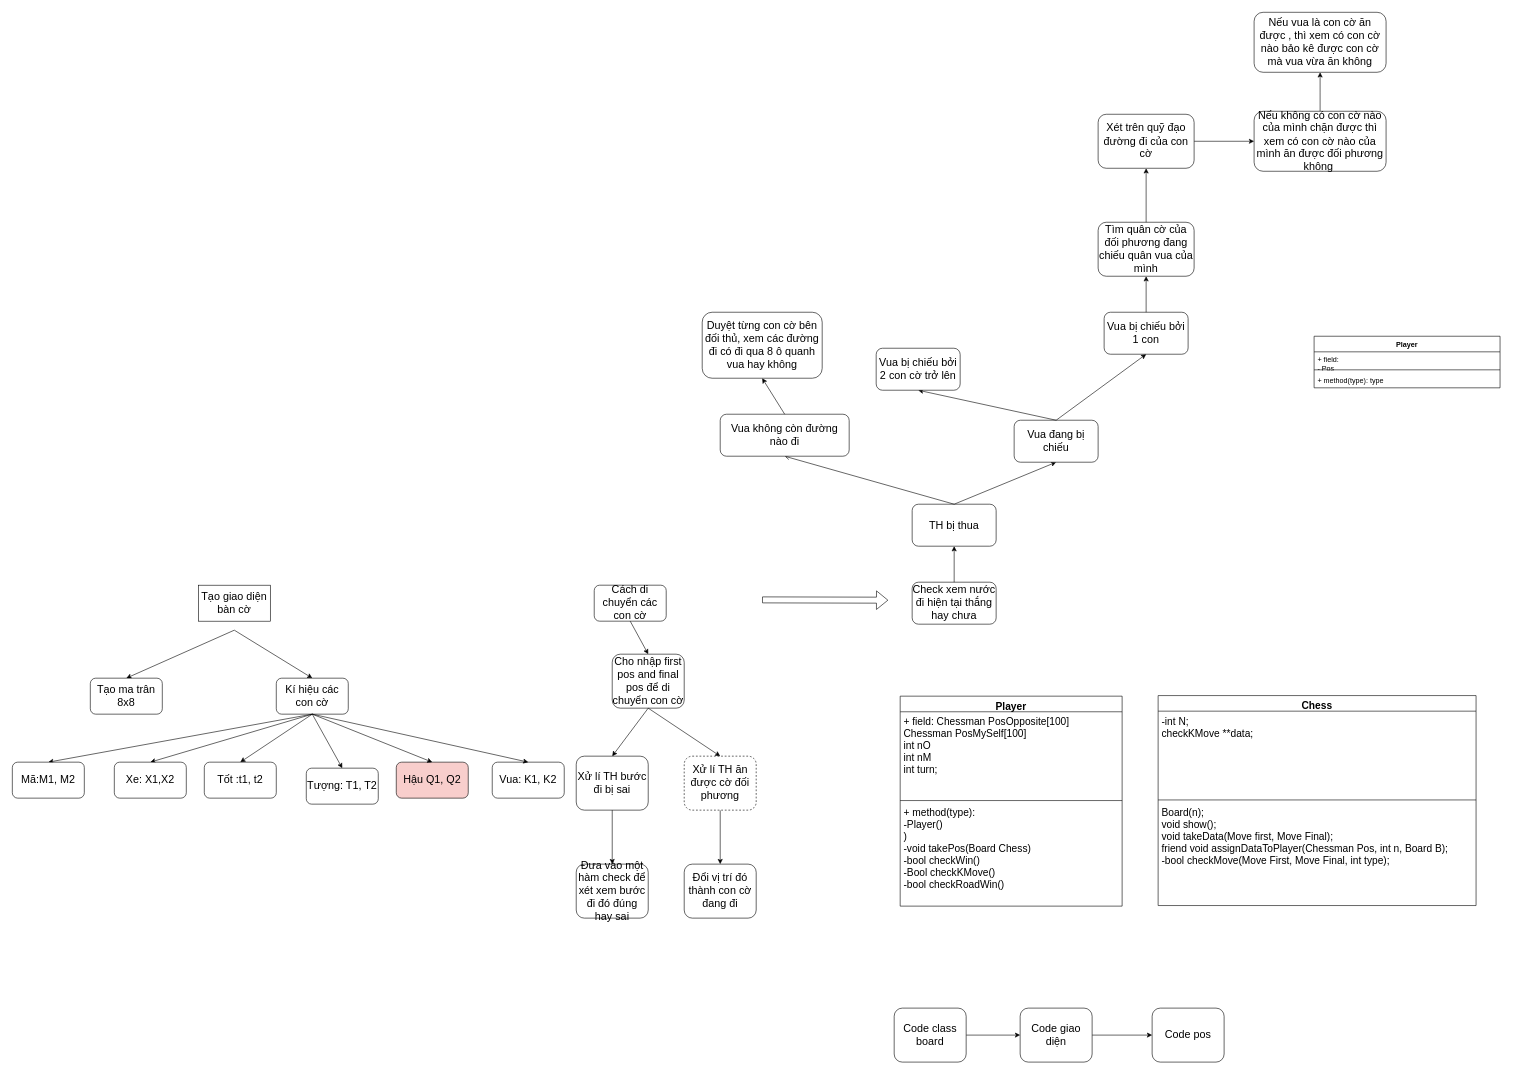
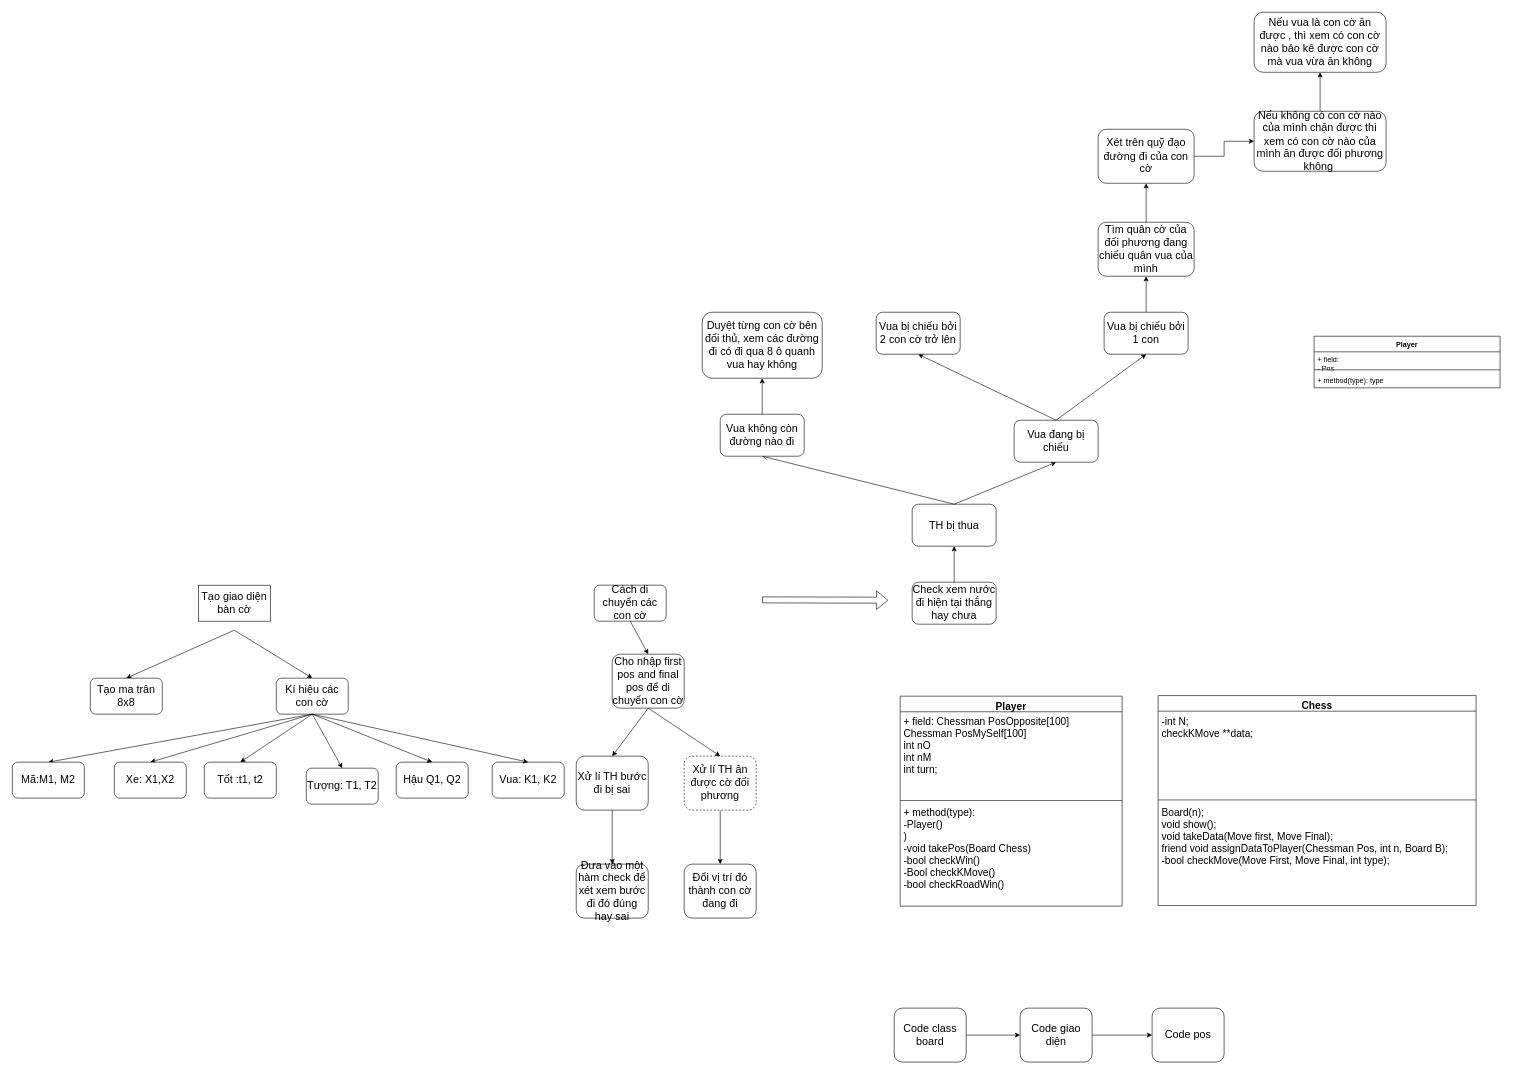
node "Xét trên quỹ đạo đường đi của con cờ": moved (1146, 141) -> (1146, 156)
node "Vua bị chiếu bởi 2 con cờ trở lên": moved (918, 369) -> (918, 333)
node "Vua không còn đường nào đi": size 129x42 -> 84x42
node "Hậu Q1, Q2": fillcolor #f8cecc -> #ffffff
